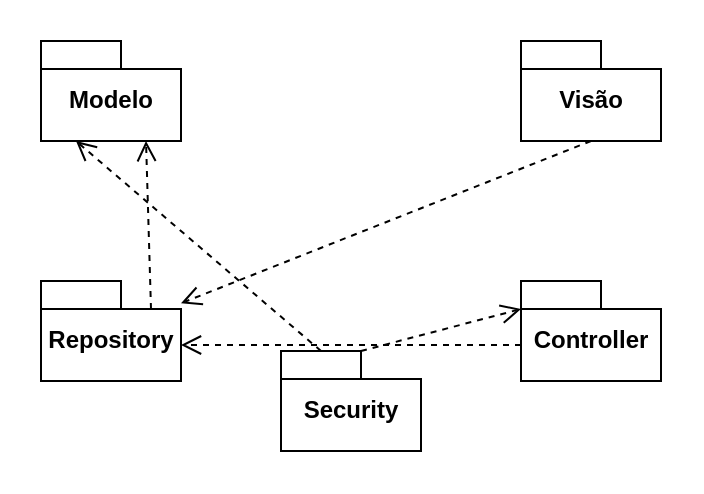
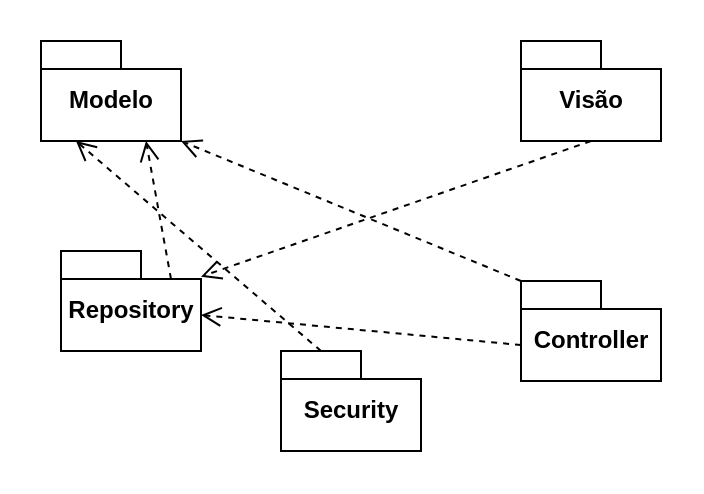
edge "Controller" -> "Modelo": added
edge "Security" -> "Controller": removed
node "Repository": moved (111, 331) -> (131, 301)
